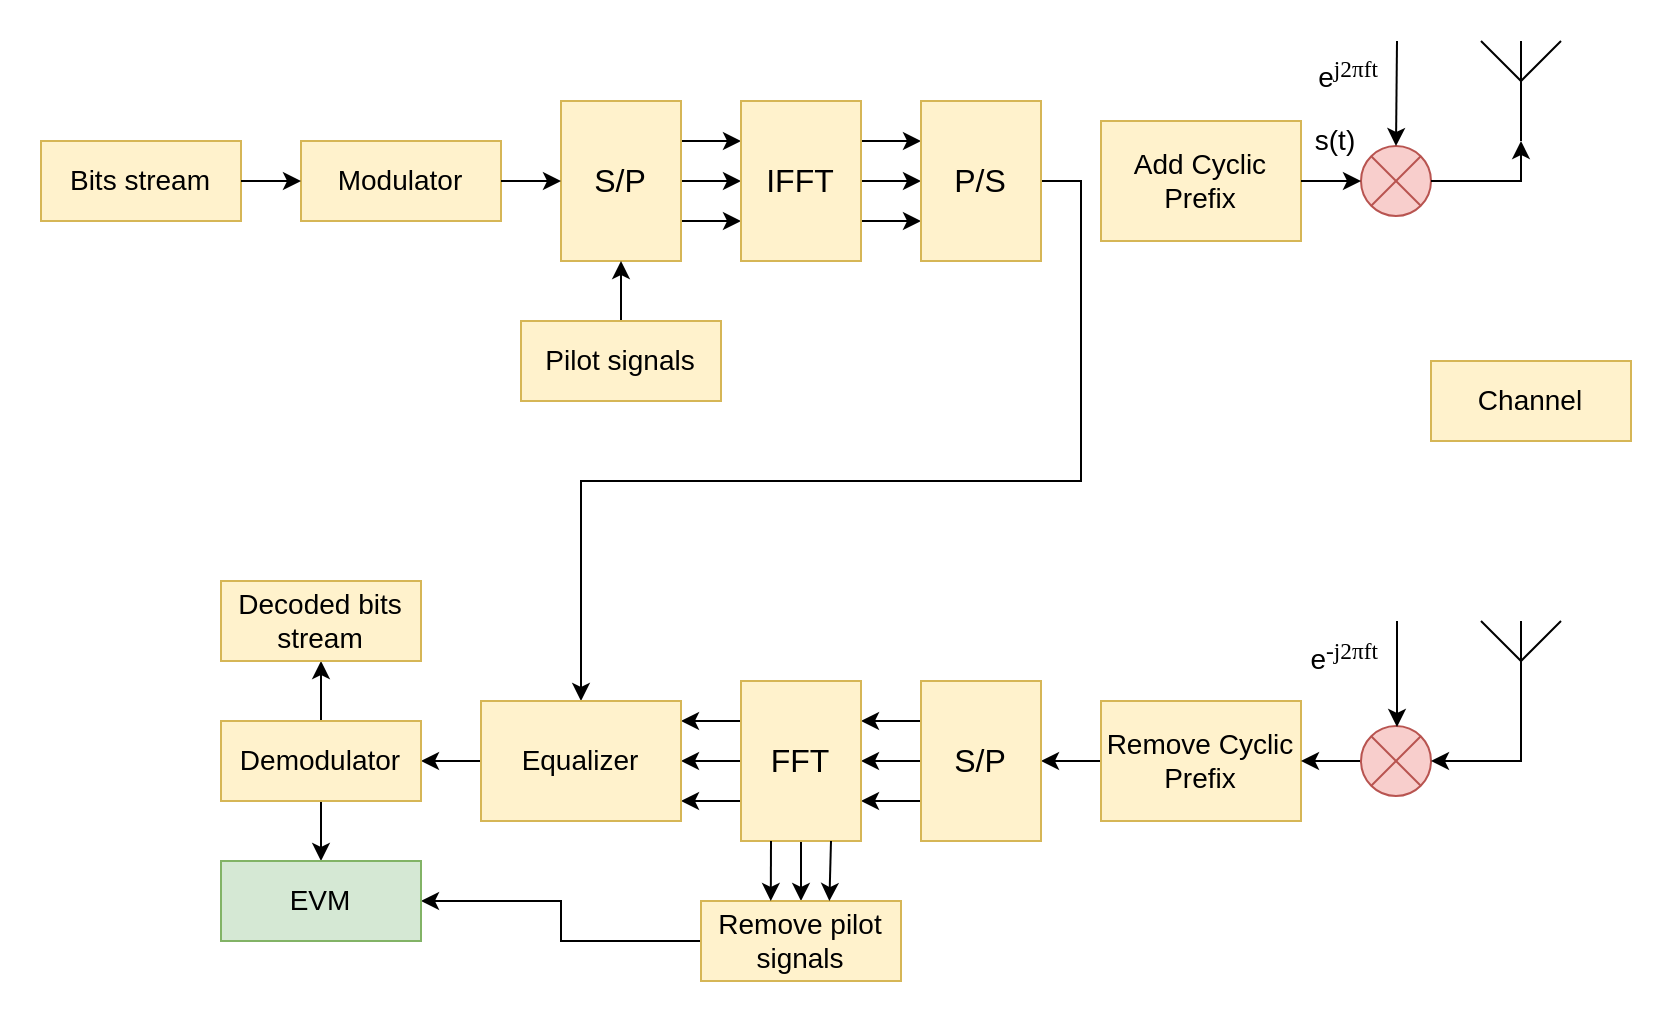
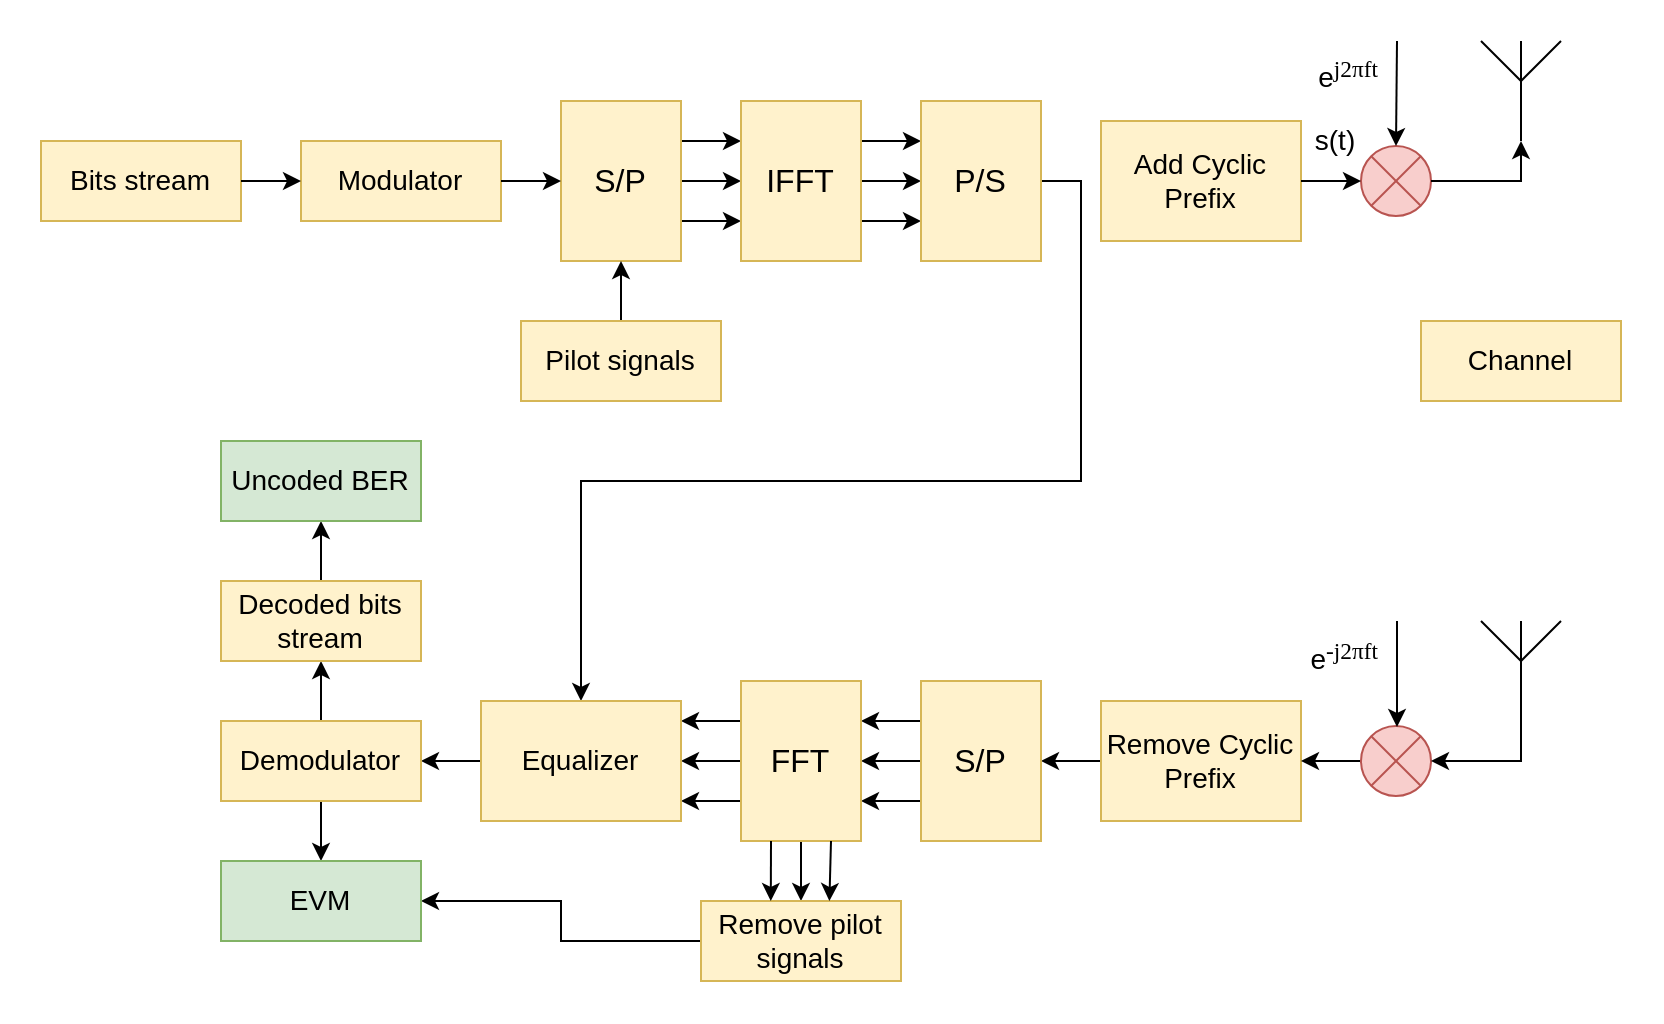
node "Channel": moved (1531, 401) -> (1521, 361)
node "Uncoded BER": added
edge "Decoded bits stream" -> "Uncoded BER": added
